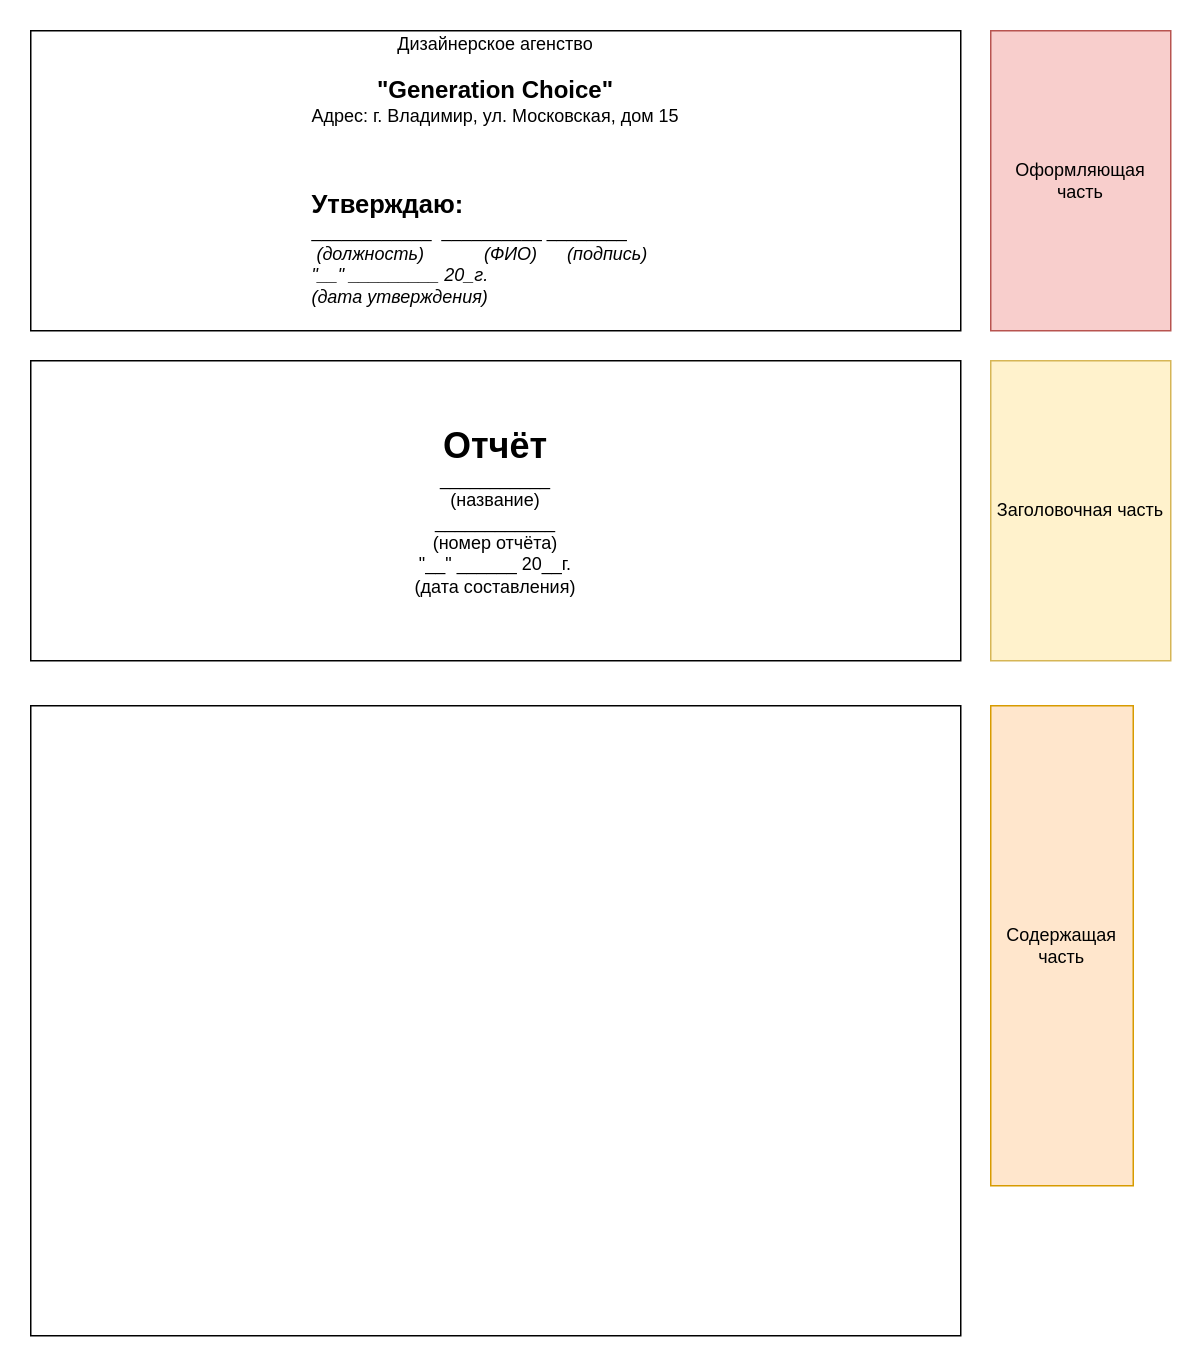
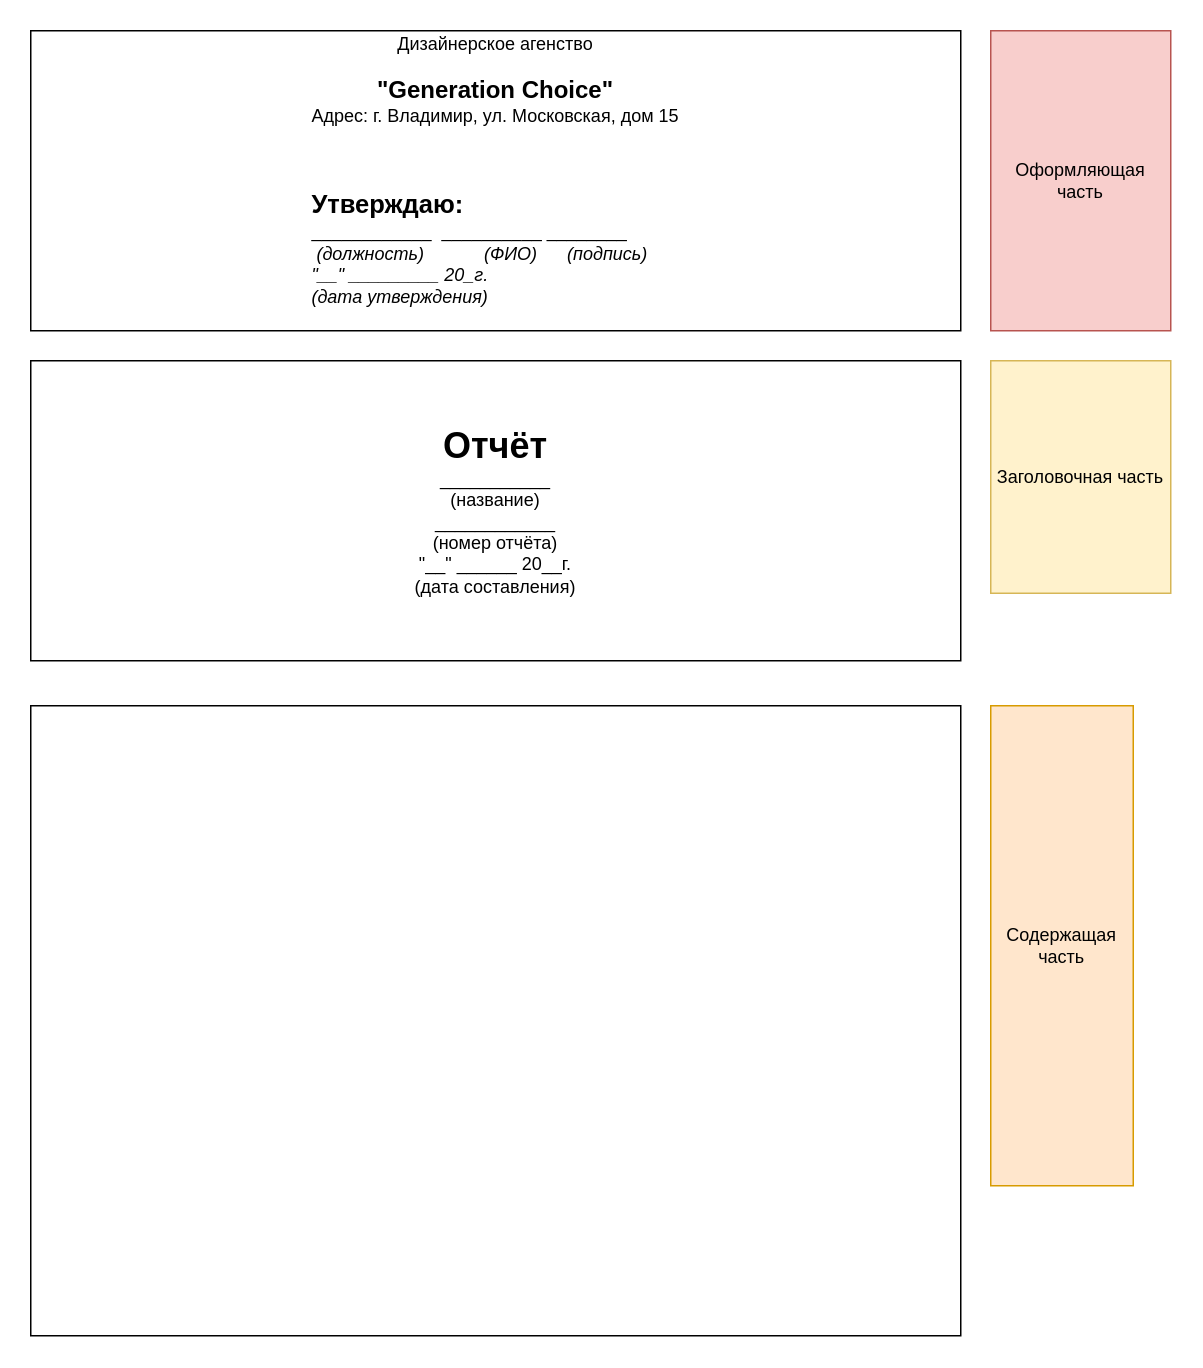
node "Заголовочная часть": size 180x300 -> 180x233
